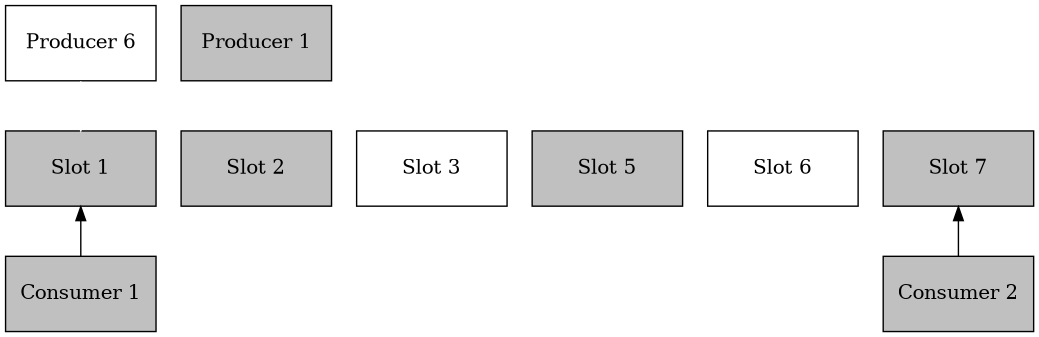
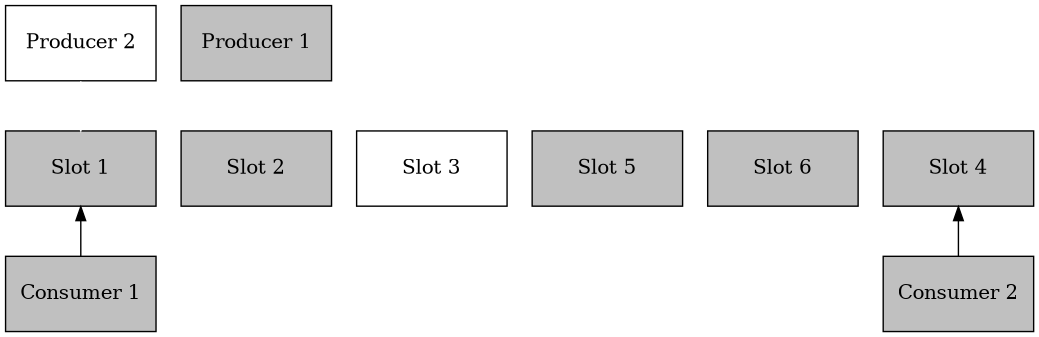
node "Producer 6": label "Producer 6" -> "Producer 2"
node "Slot 6": fillcolor white -> gray
node "Slot 7": label "Slot 7" -> "Slot 4"
